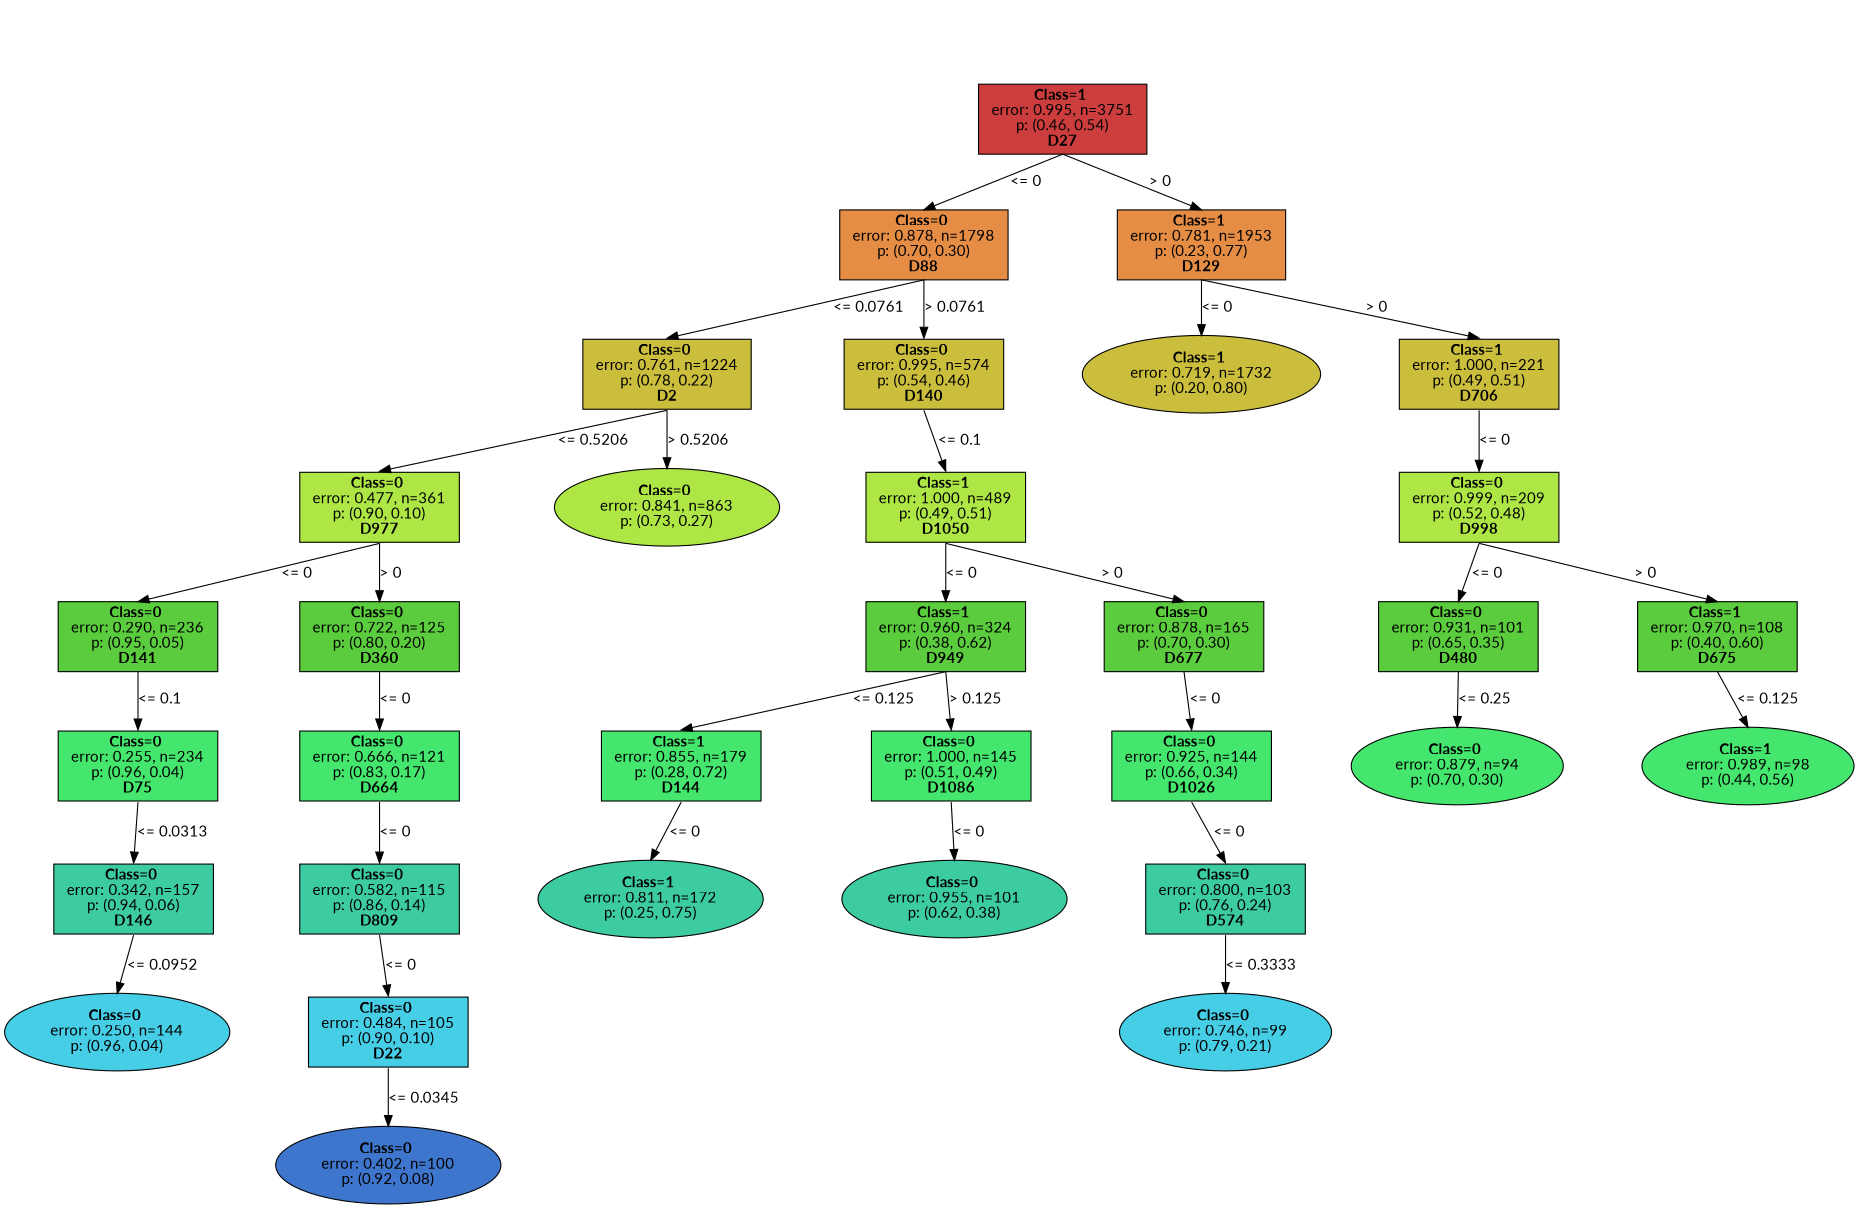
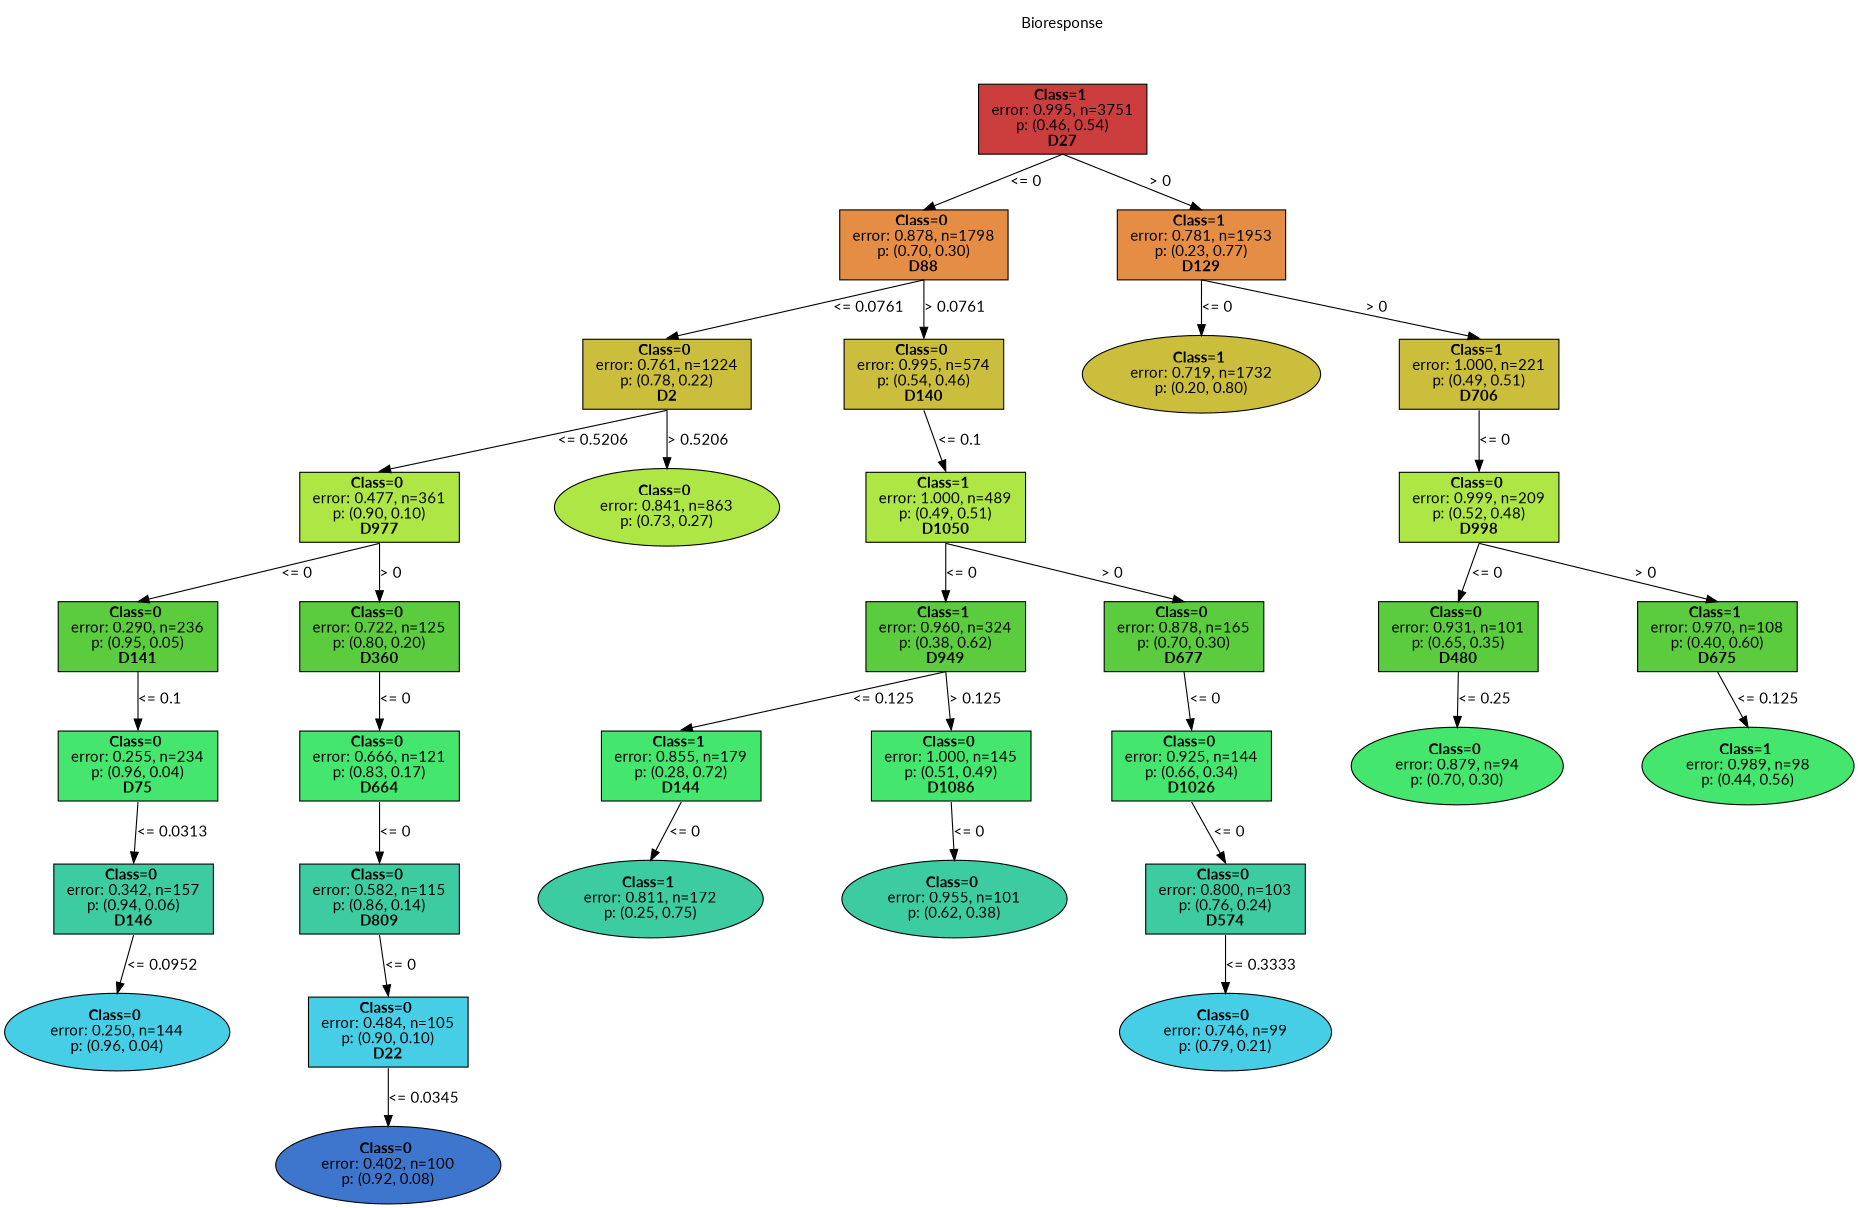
node "Bioresponse": added
